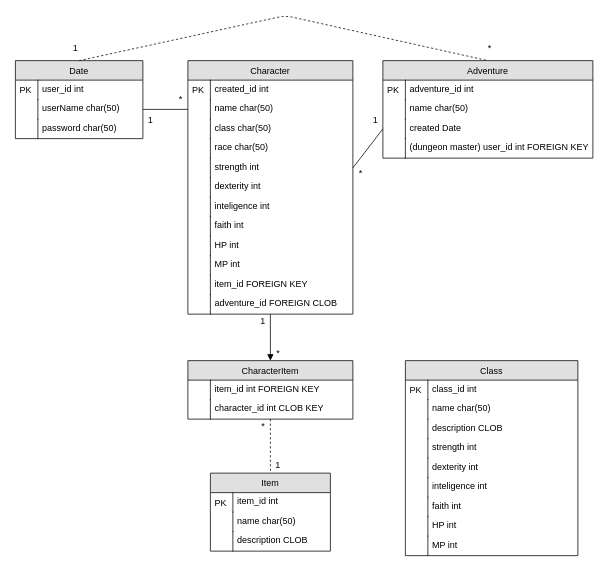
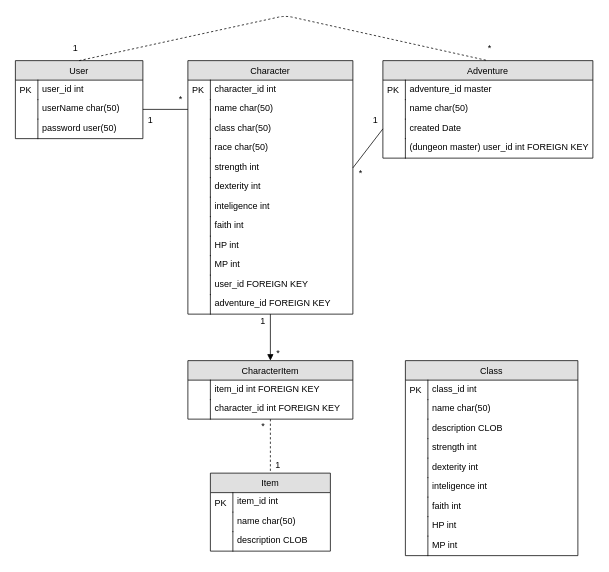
node "Date": label "Date" -> "User"
node "created_id int": label "created_id int" -> "character_id int"
node "adventure_id int": label "adventure_id int" -> "adventure_id master"
node "password char(50)": label "password char(50)" -> "password user(50)"
node "item_id FOREIGN KEY": label "item_id FOREIGN KEY" -> "user_id FOREIGN KEY"
node "adventure_id FOREIGN CLOB": label "adventure_id FOREIGN CLOB" -> "adventure_id FOREIGN KEY"
node "character_id int CLOB KEY": label "character_id int CLOB KEY" -> "character_id int FOREIGN KEY"
